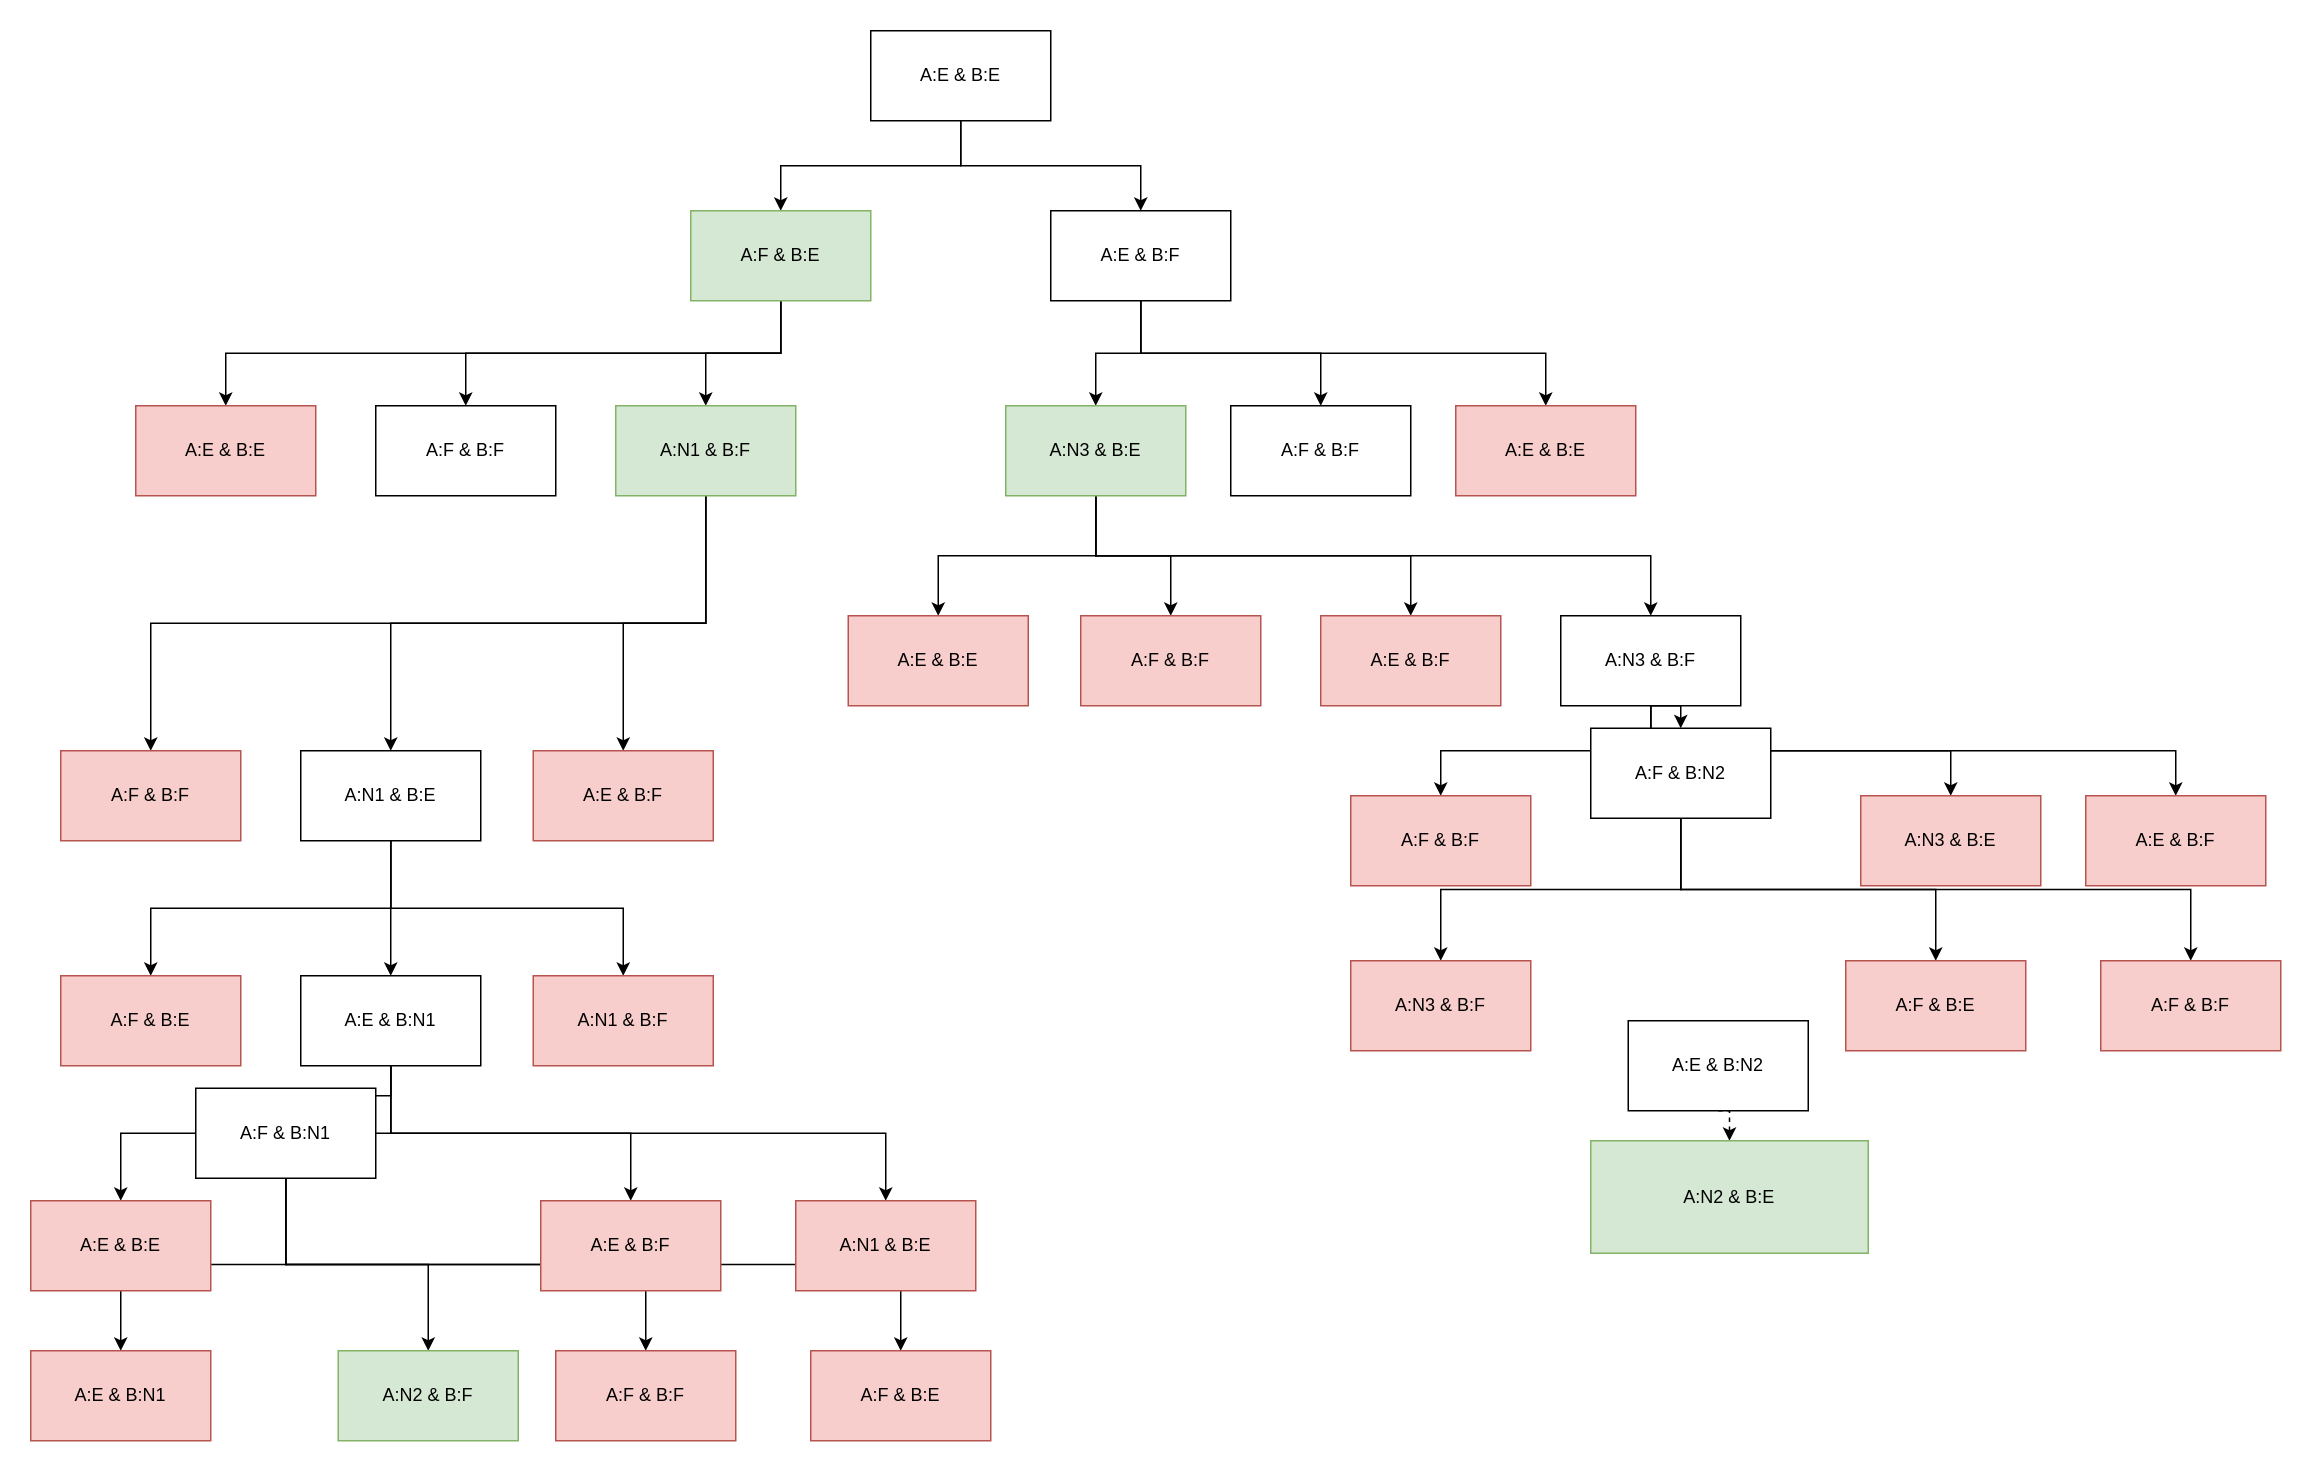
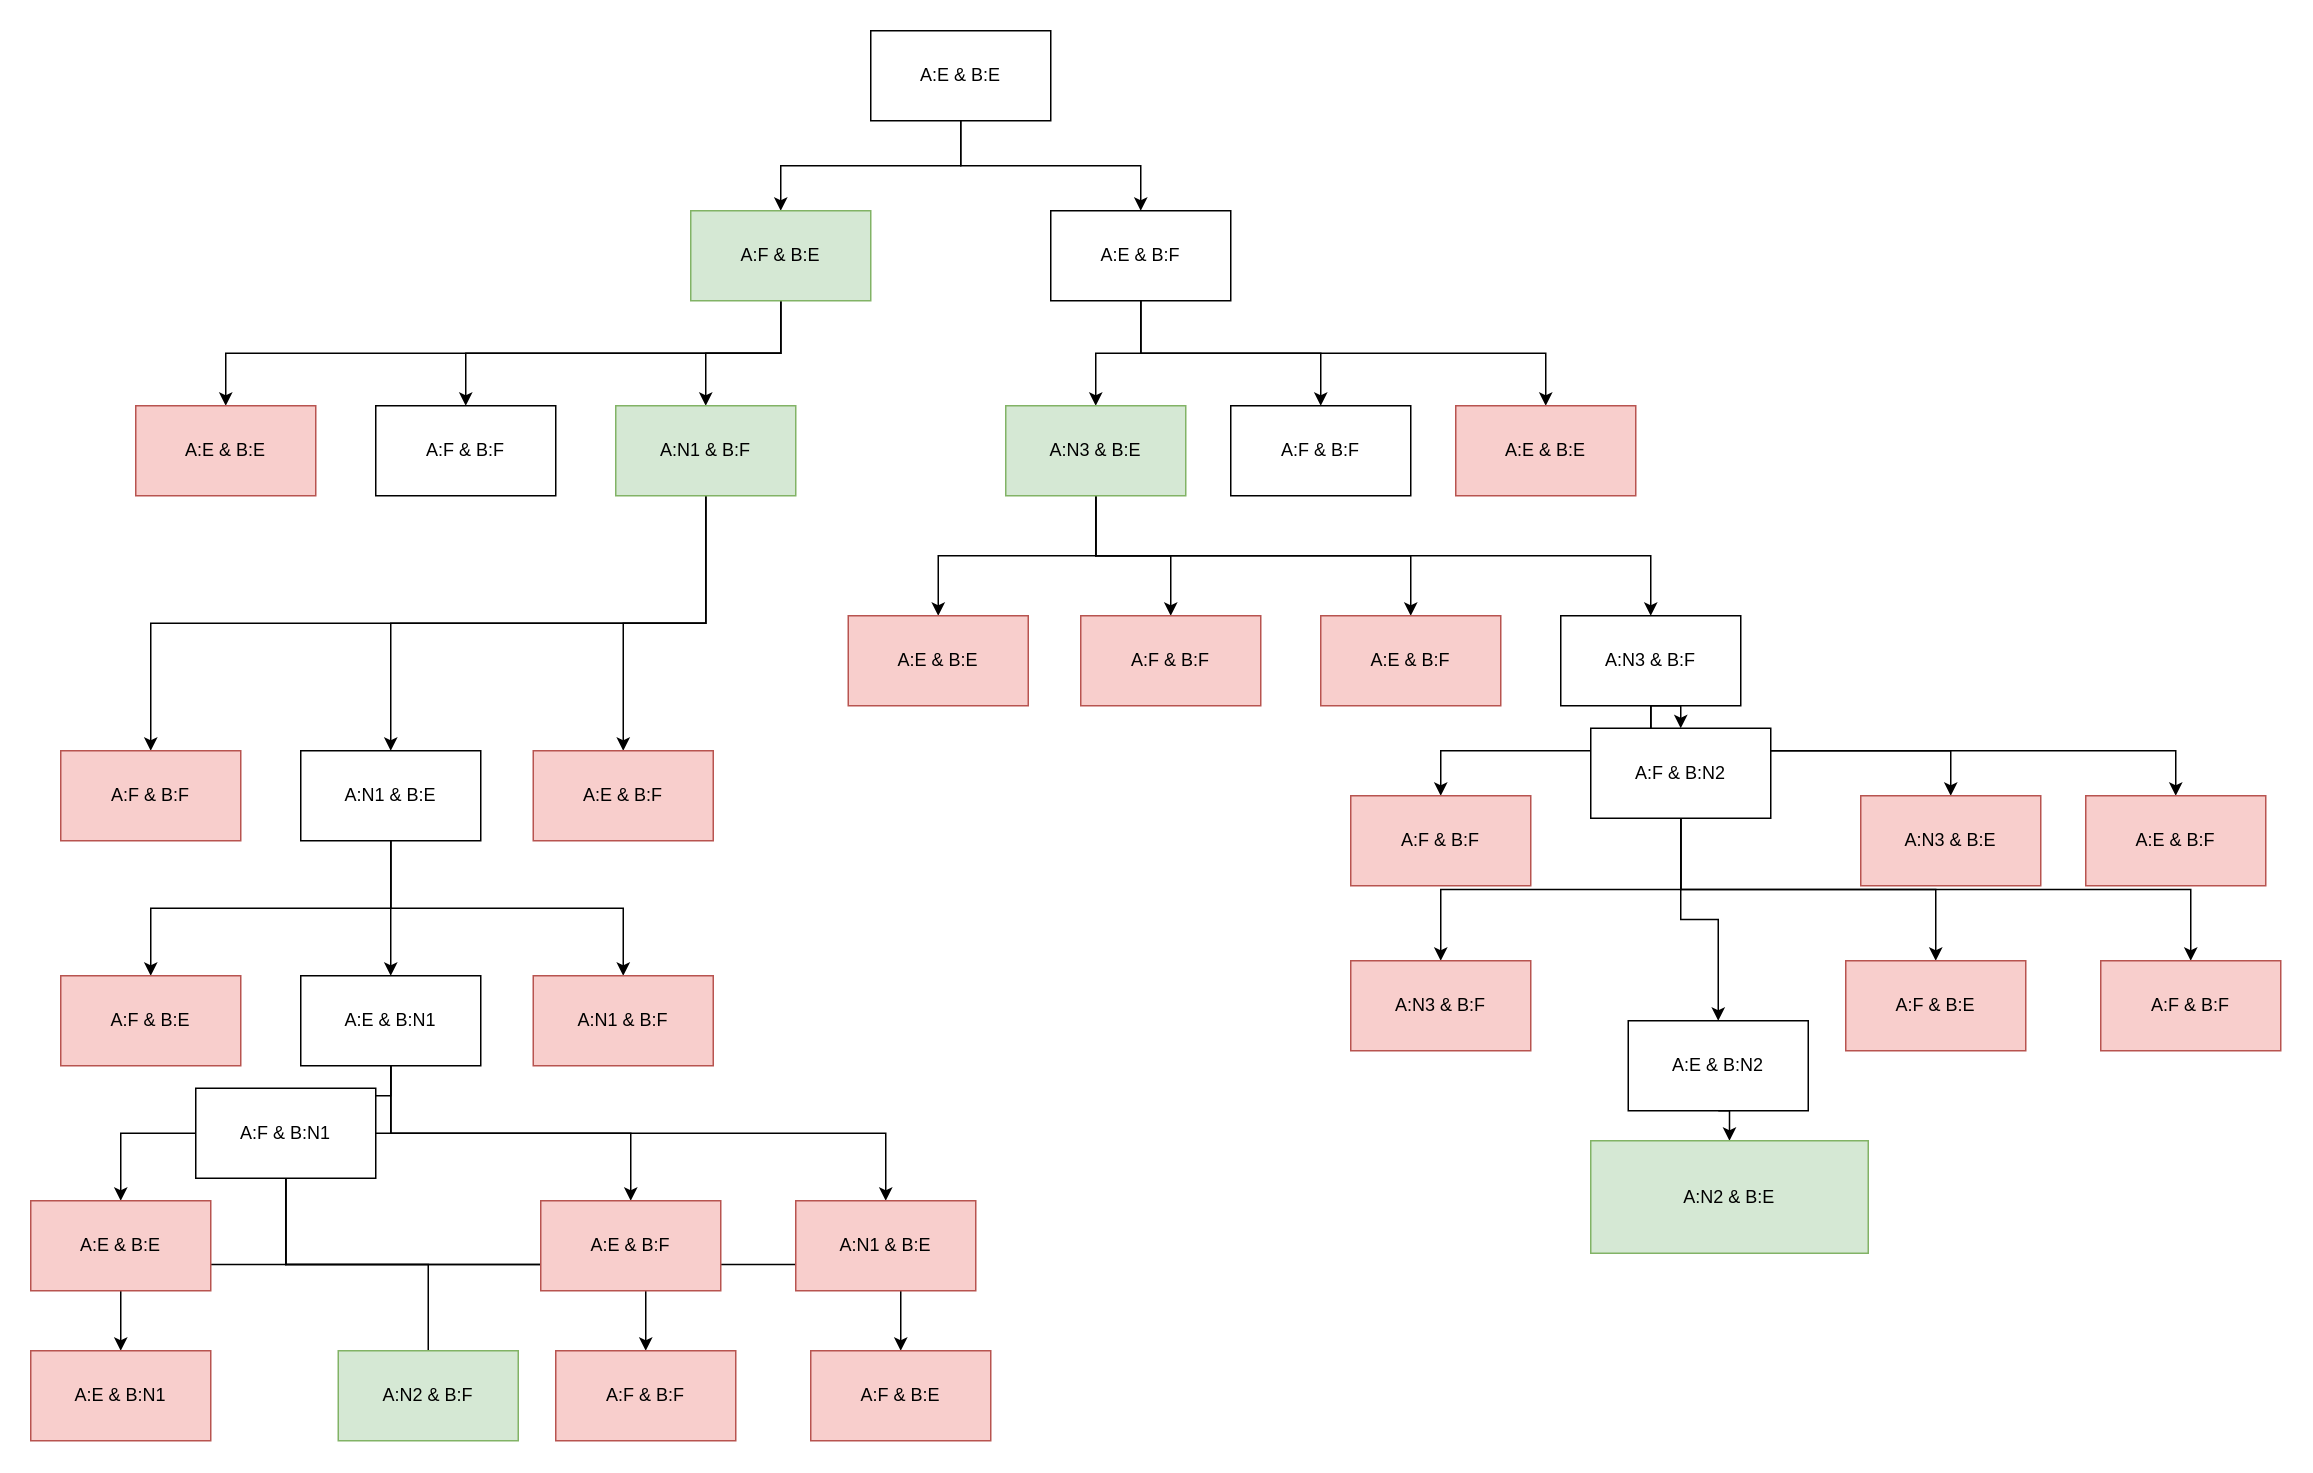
edge "A:F & B:N2" -> "A:E & B:N2": added
edge "A:E & B:N2" -> "A:N2 & B:E": style dashed -> solid
edge "A:F & B:N1" -> "A:N2 & B:F": arrowhead classic -> none
